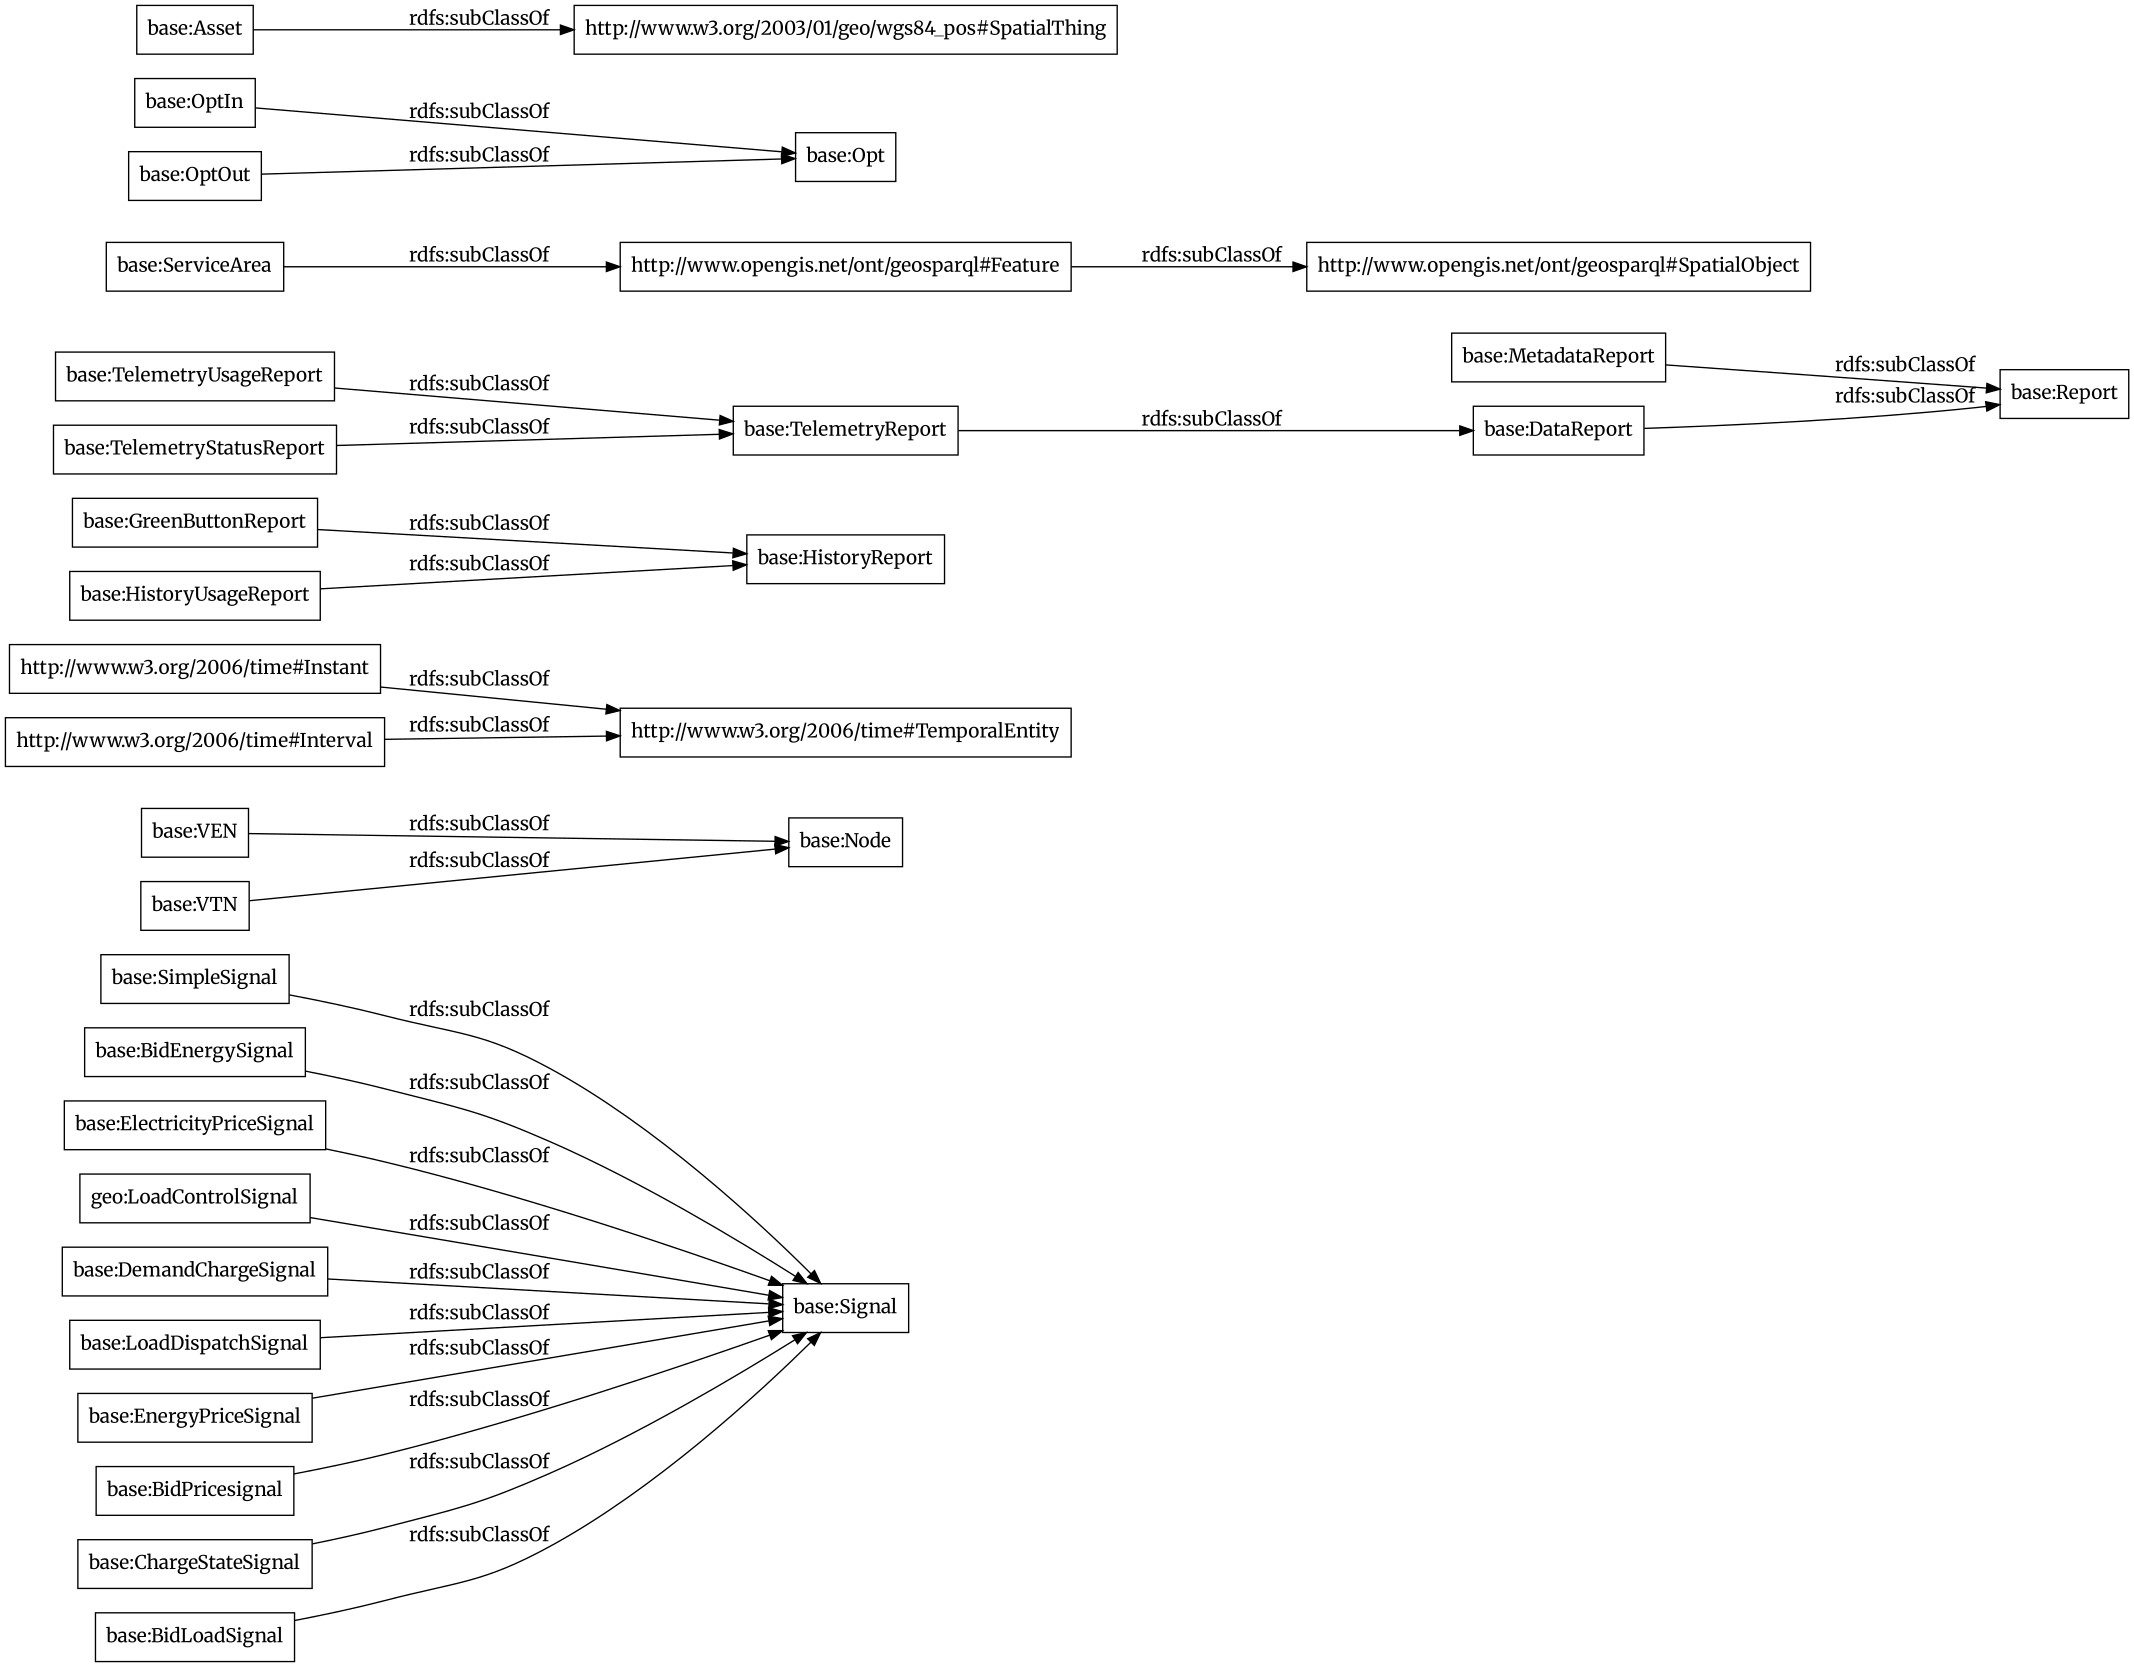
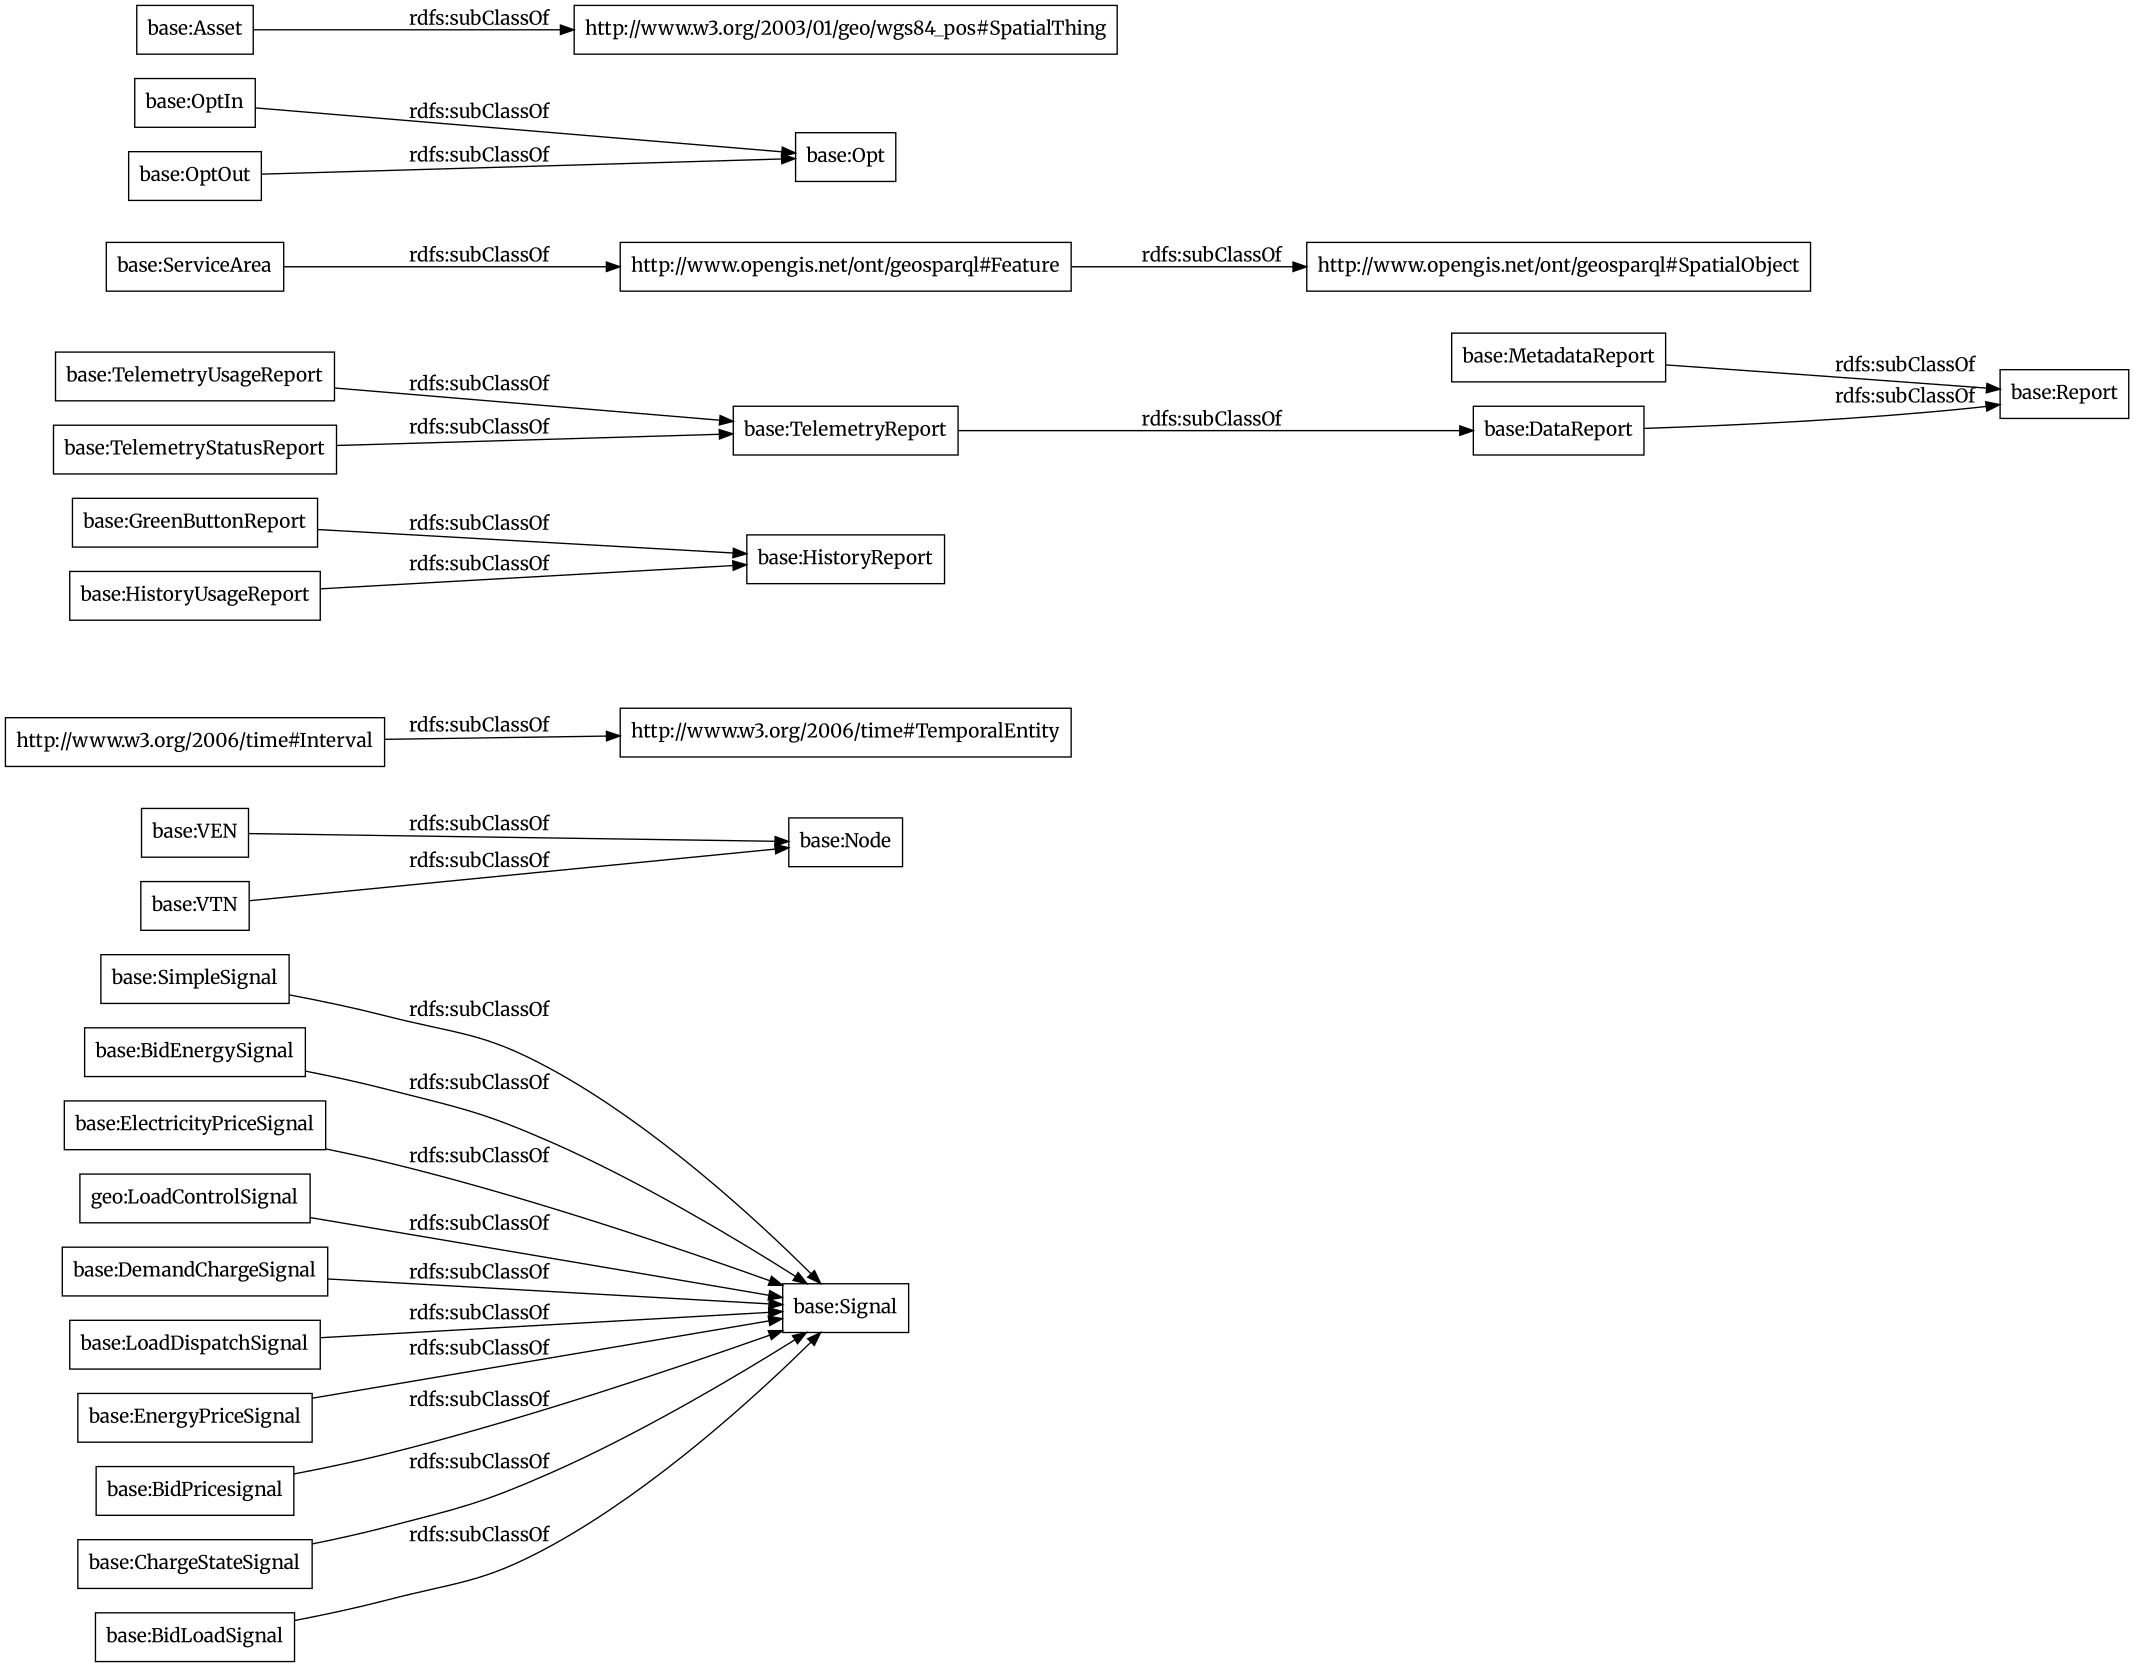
node "http://www.w3.org/2006/time#Instant": removed
